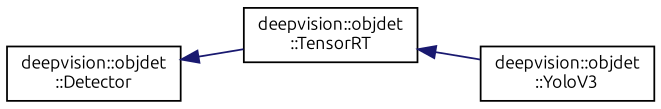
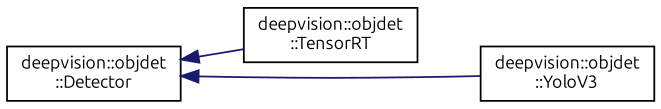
edge "deepvision::objdet ::YoloV3" -> "deepvision::objdet ::TensorRT": now "deepvision::objdet ::YoloV3" -> "deepvision::objdet ::Detector"
